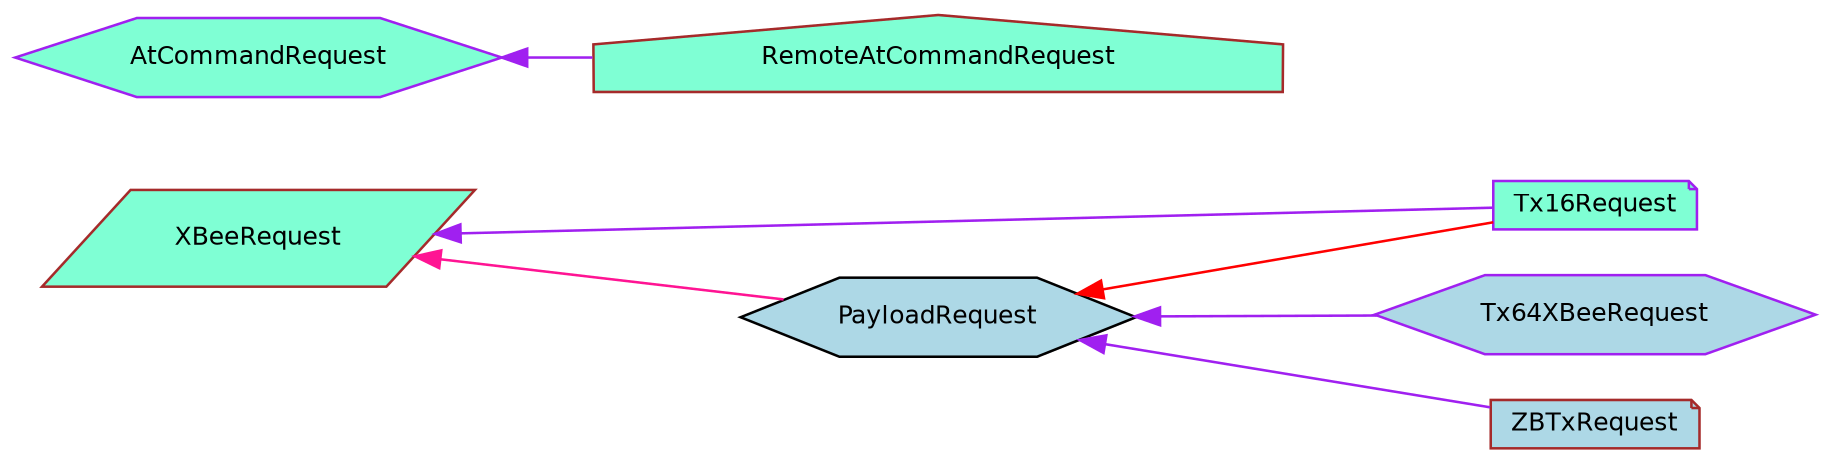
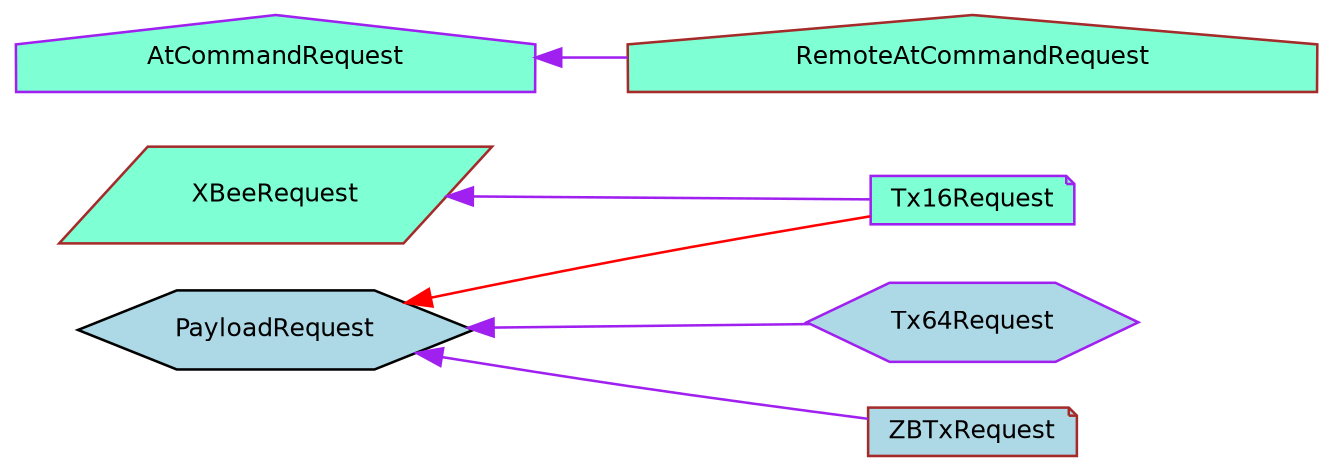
node "AtCommandRequest": shape hexagon -> house
edge "PayloadRequest" -> "XBeeRequest": removed
node "Tx64XBeeRequest": label "Tx64XBeeRequest" -> "Tx64Request"
